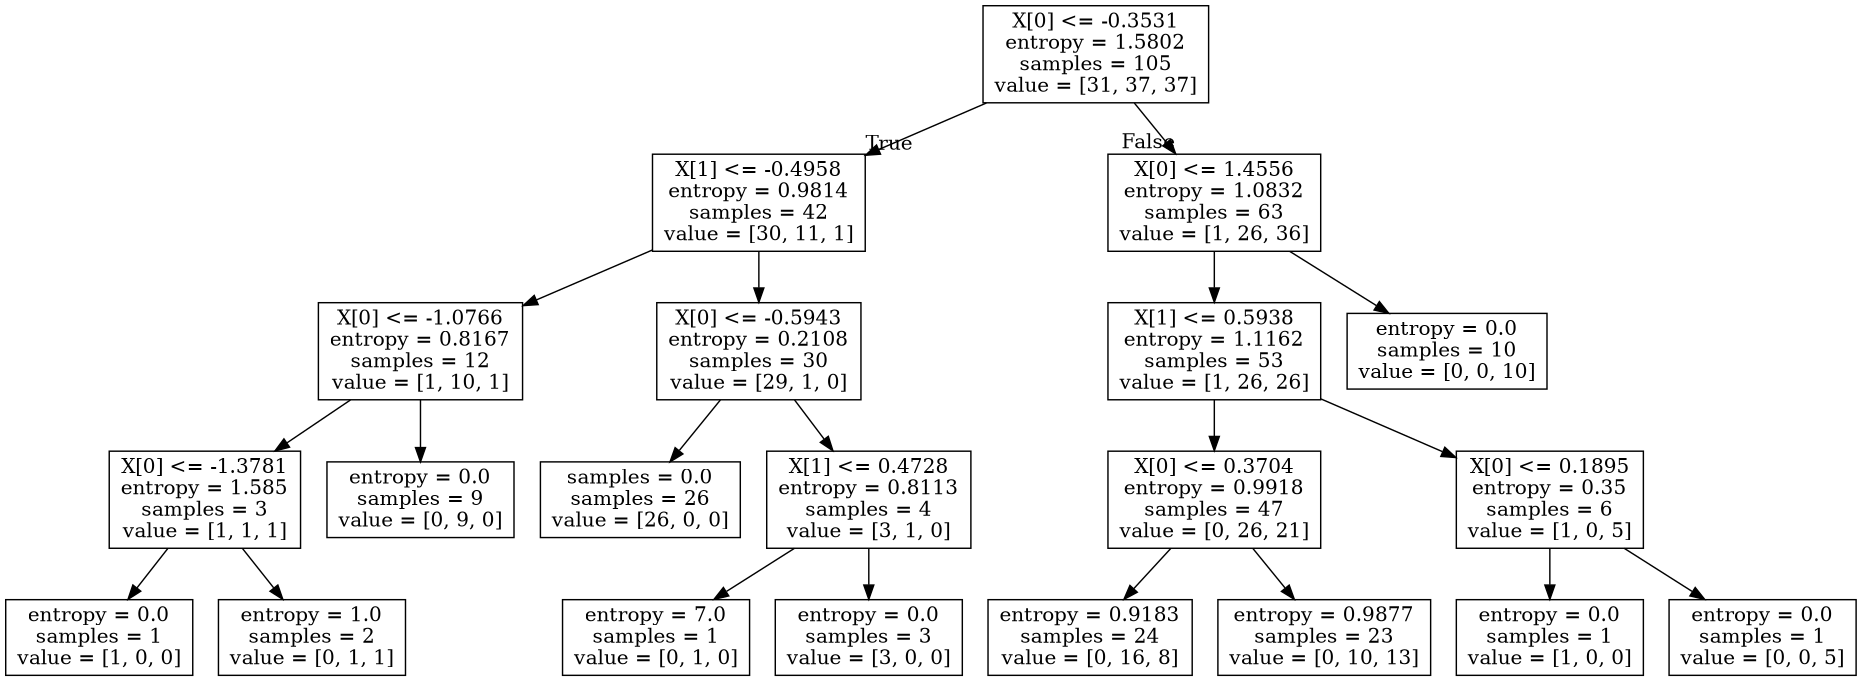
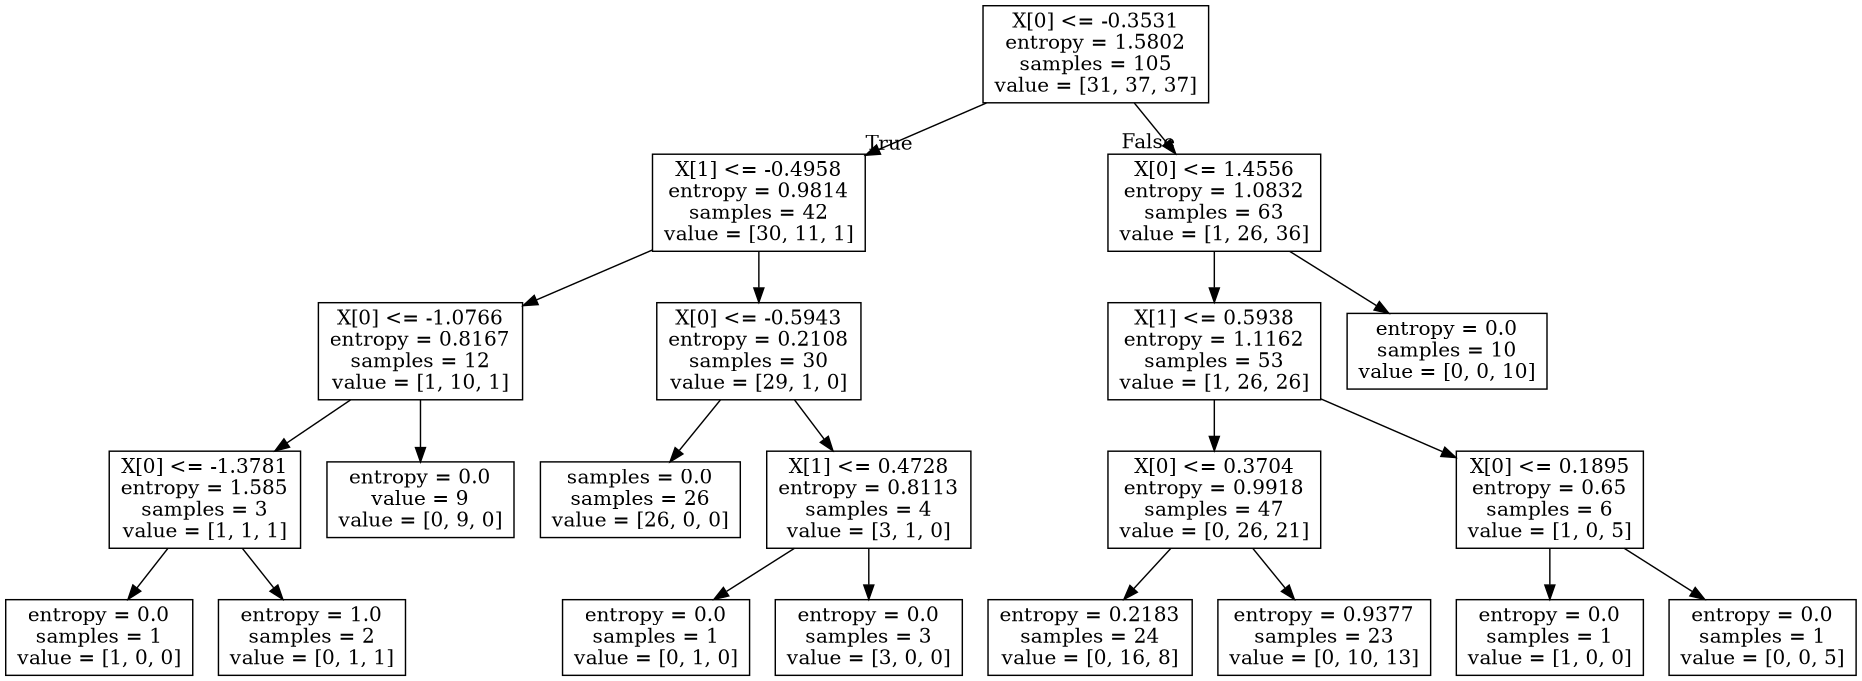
node "entropy = 0.0 samples = 9 value = [0, 9, 0]": label "entropy = 0.0 samples = 9 value = [0, 9, 0]" -> "entropy = 0.0 value = 9 value = [0, 9, 0]"
node "X[0] <= 0.1895 entropy = 0.35 samples = 6 value = [1, 0, 5]": label "X[0] <= 0.1895 entropy = 0.35 samples = 6 value = [1, 0, 5]" -> "X[0] <= 0.1895 entropy = 0.65 samples = 6 value = [1, 0, 5]"
node "entropy = 7.0 samples = 1 value = [0, 1, 0]": label "entropy = 7.0 samples = 1 value = [0, 1, 0]" -> "entropy = 0.0 samples = 1 value = [0, 1, 0]"
node "entropy = 0.9183 samples = 24 value = [0, 16, 8]": label "entropy = 0.9183 samples = 24 value = [0, 16, 8]" -> "entropy = 0.2183 samples = 24 value = [0, 16, 8]"
node "entropy = 0.9877 samples = 23 value = [0, 10, 13]": label "entropy = 0.9877 samples = 23 value = [0, 10, 13]" -> "entropy = 0.9377 samples = 23 value = [0, 10, 13]"
